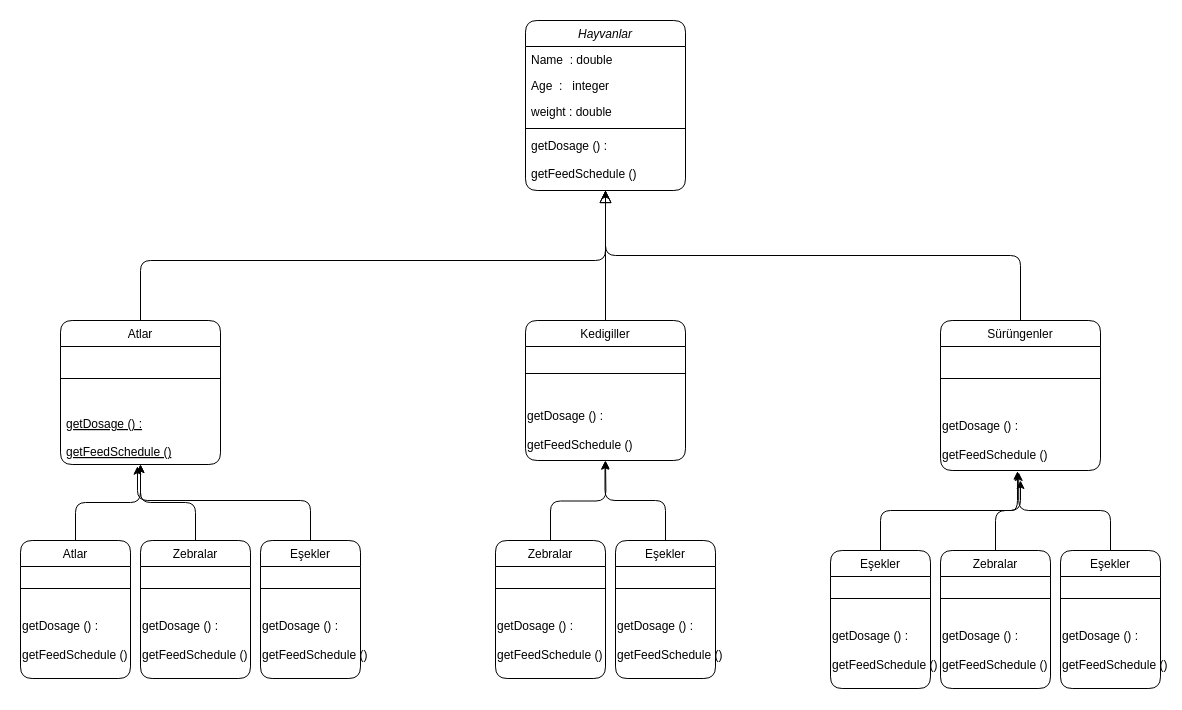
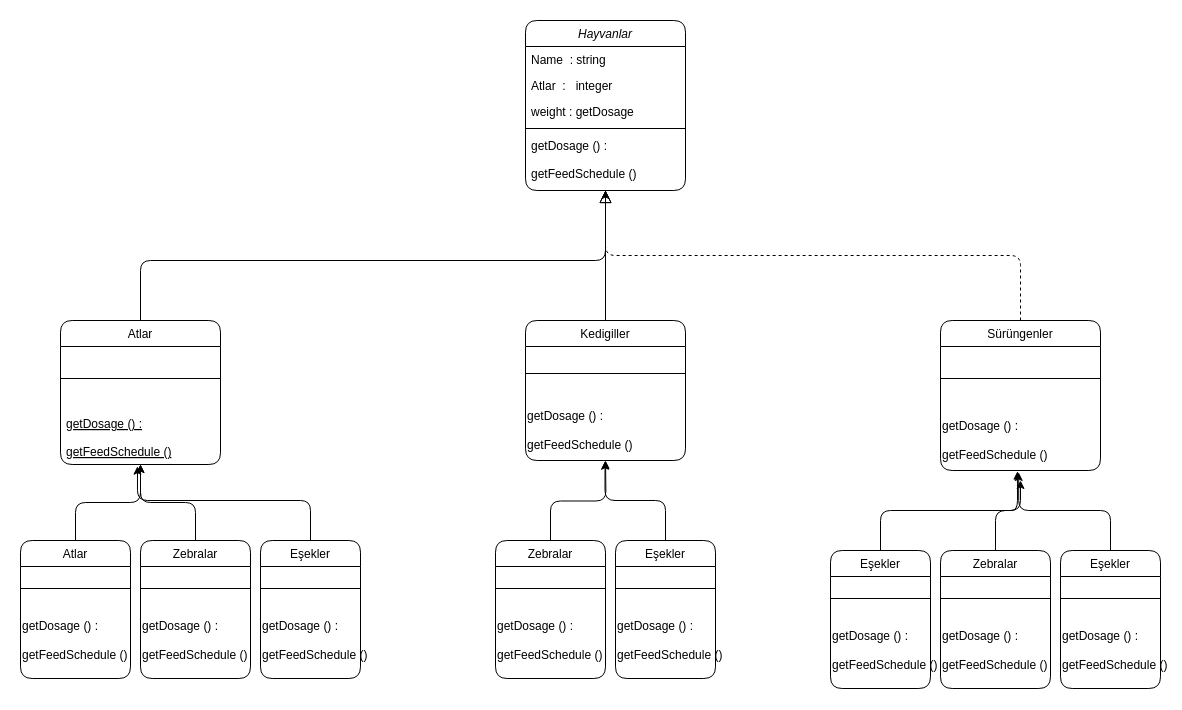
node "Name : double": label "Name : double" -> "Name : string"
node "Age : integer": label "Age : integer" -> "Atlar : integer"
node "weight : double": label "weight : double" -> "weight : getDosage"
edge "Sürüngenler" -> "Hayvanlar": style solid -> dashed
